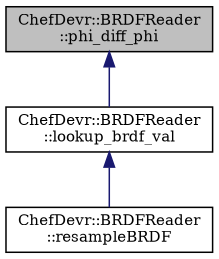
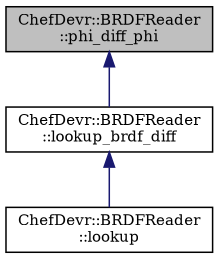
node "ChefDevr::BRDFReader ::lookup_brdf_val": label "ChefDevr::BRDFReader ::lookup_brdf_val" -> "ChefDevr::BRDFReader ::lookup_brdf_diff"
node "ChefDevr::BRDFReader ::resampleBRDF": label "ChefDevr::BRDFReader ::resampleBRDF" -> "ChefDevr::BRDFReader ::lookup"
